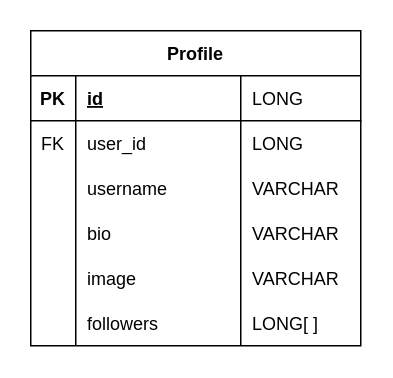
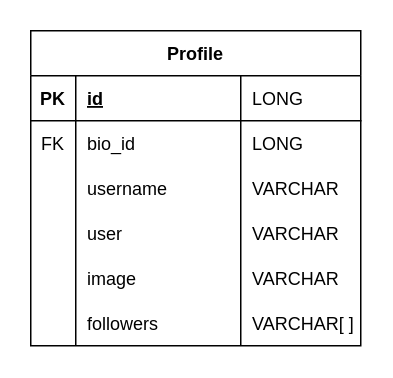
node "user_id": label "user_id" -> "bio_id"
node "bio": label "bio" -> "user"
node "LONG[ ]": label "LONG[ ]" -> "VARCHAR[ ]"
